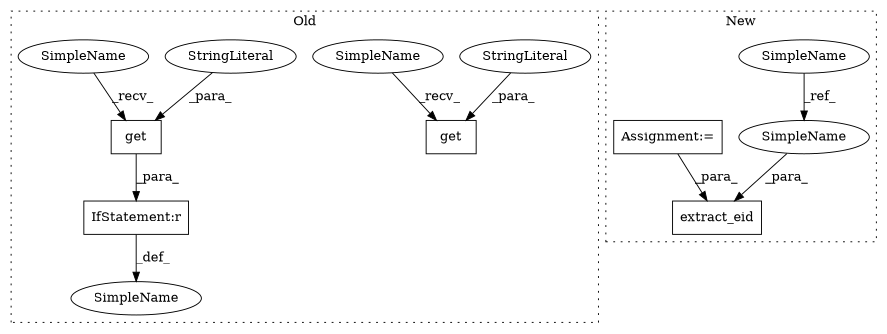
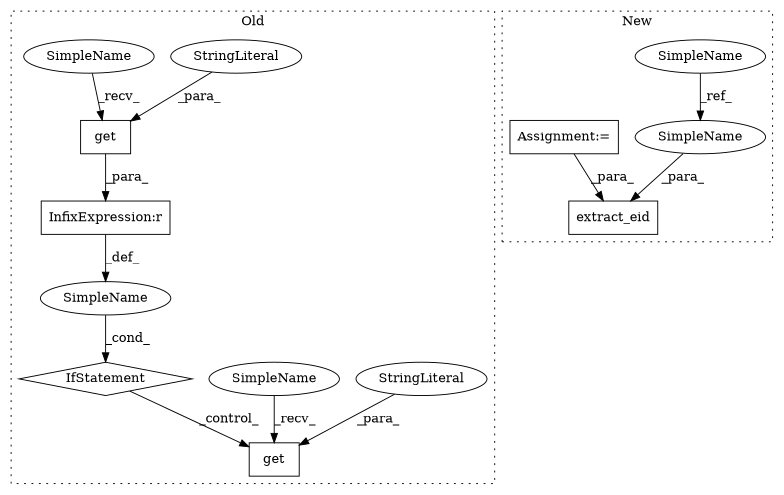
node "IfStatement:r": label "IfStatement:r" -> "InfixExpression:r"
node "IfStatement": added
